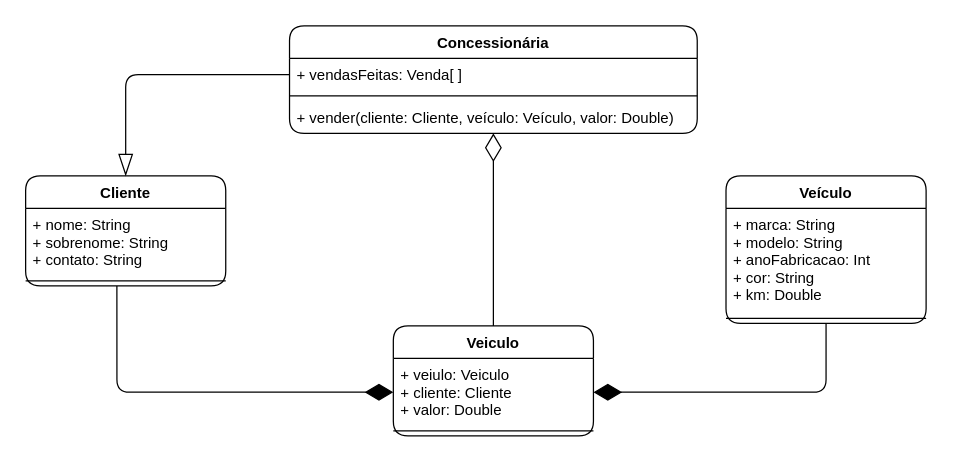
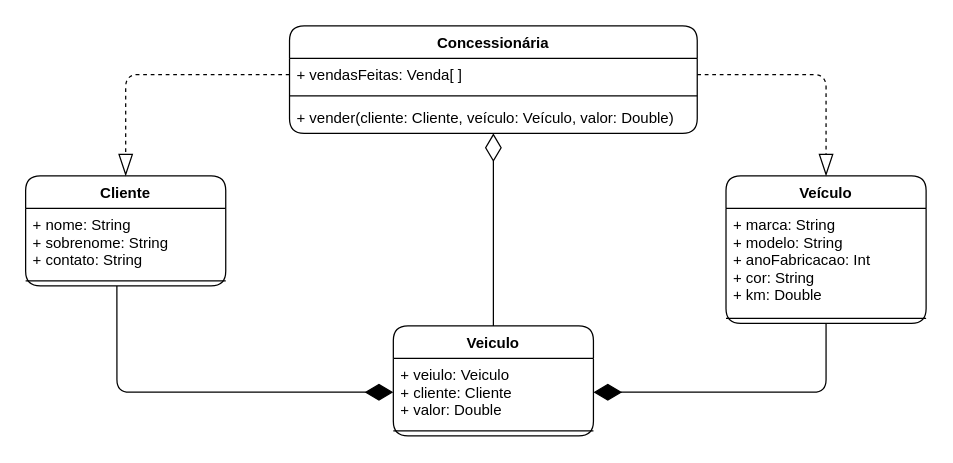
edge "+ vendasFeitas: Venda[ ]" -> "Cliente": style solid -> dashed
edge "+ vendasFeitas: Venda[ ]" -> "Veículo": added
